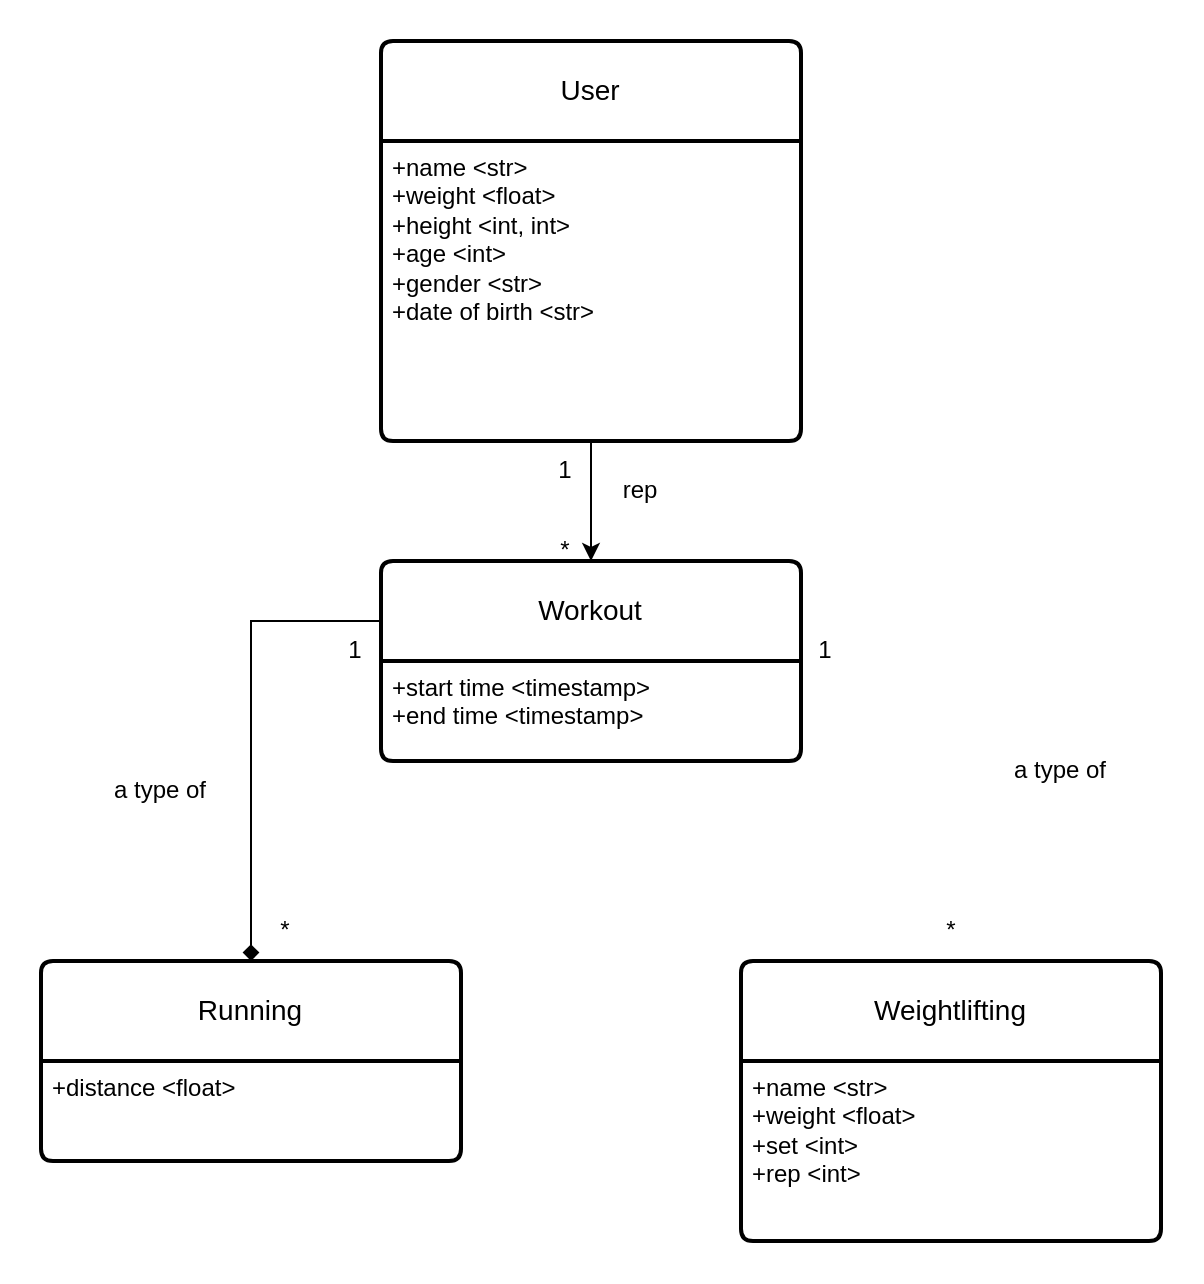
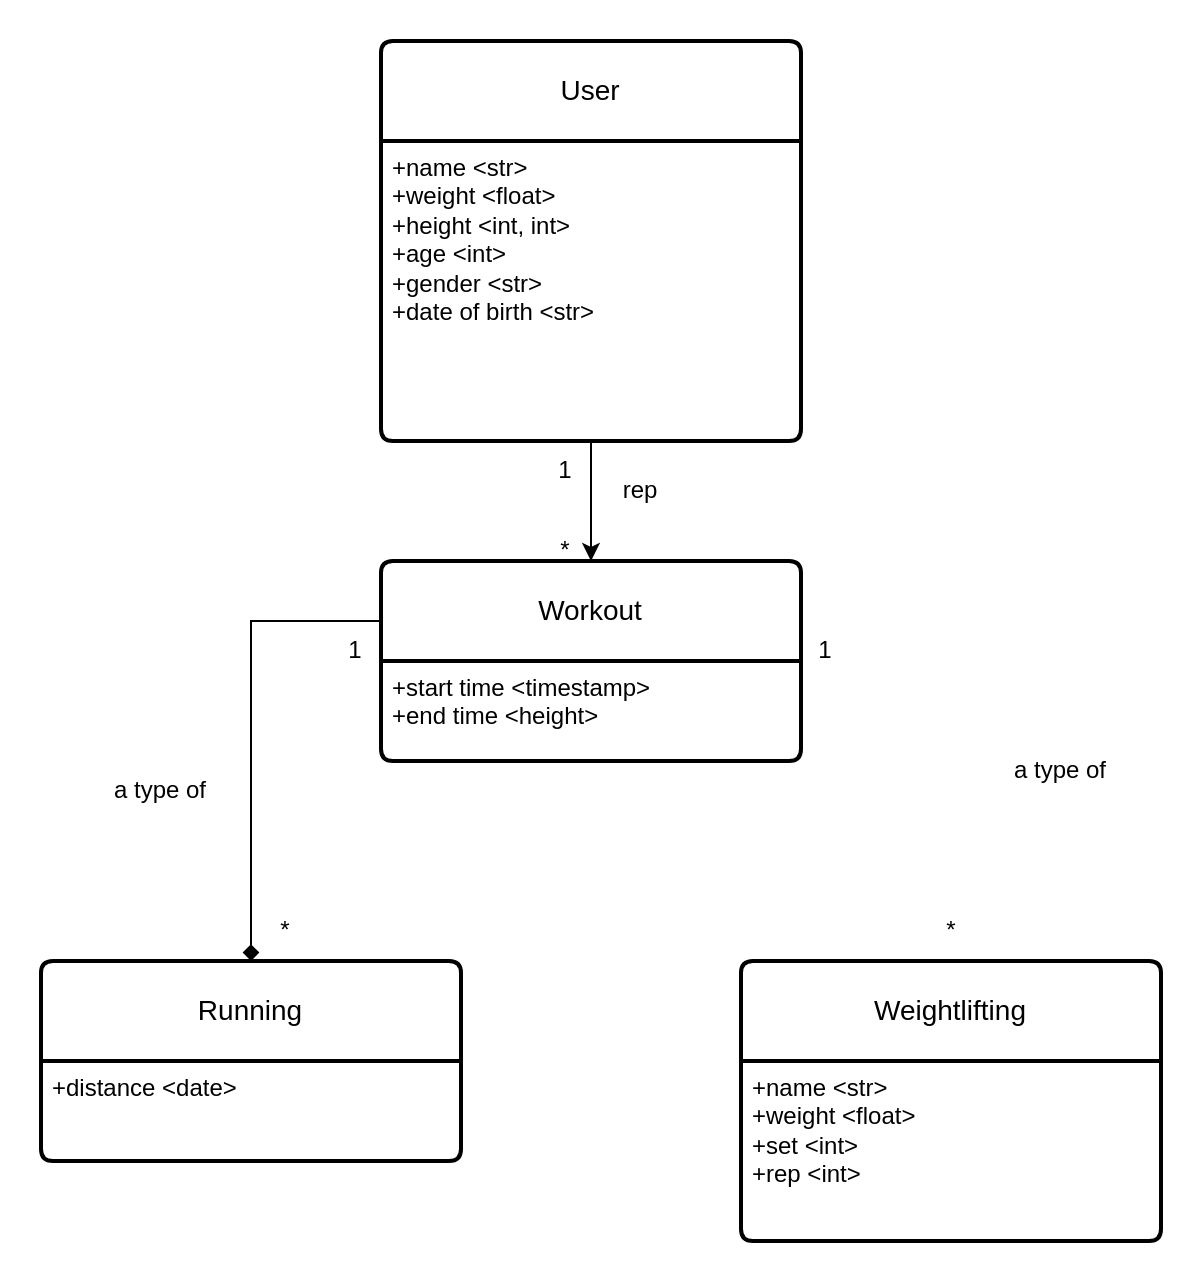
node "+start time <timestamp> +end time <timestamp>": label "+start time <timestamp> +end time <timestamp>" -> "+start time <timestamp> +end time <height>"
node "+distance <float>": label "+distance <float>" -> "+distance <date>"
